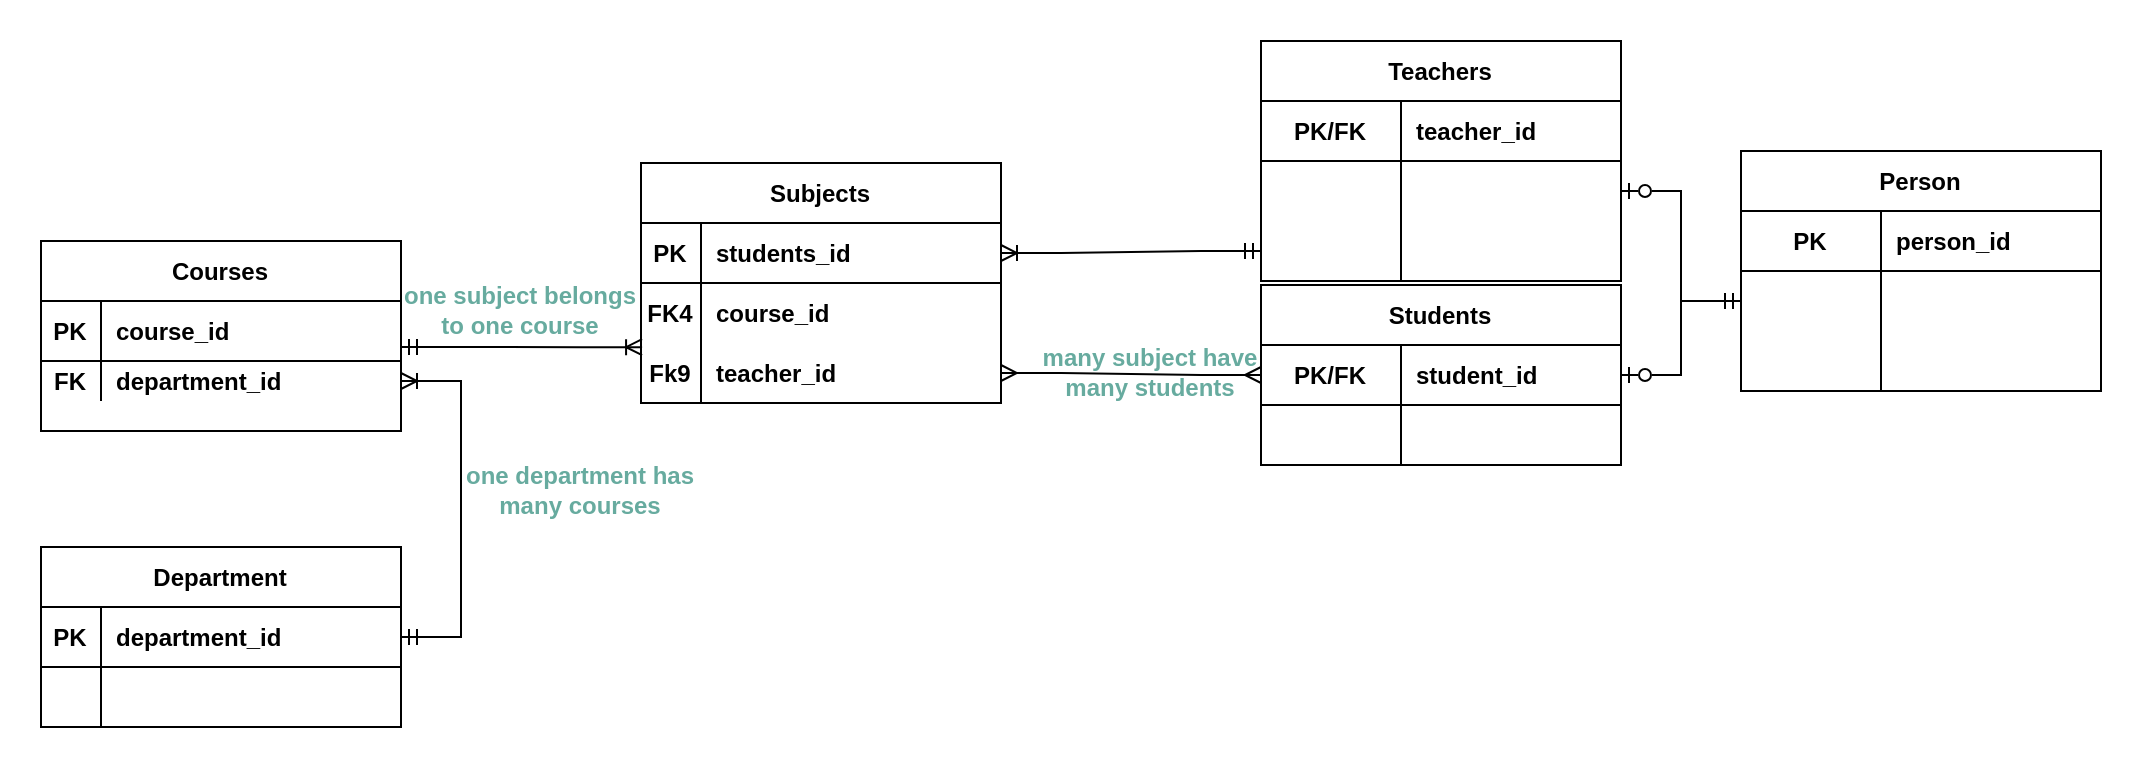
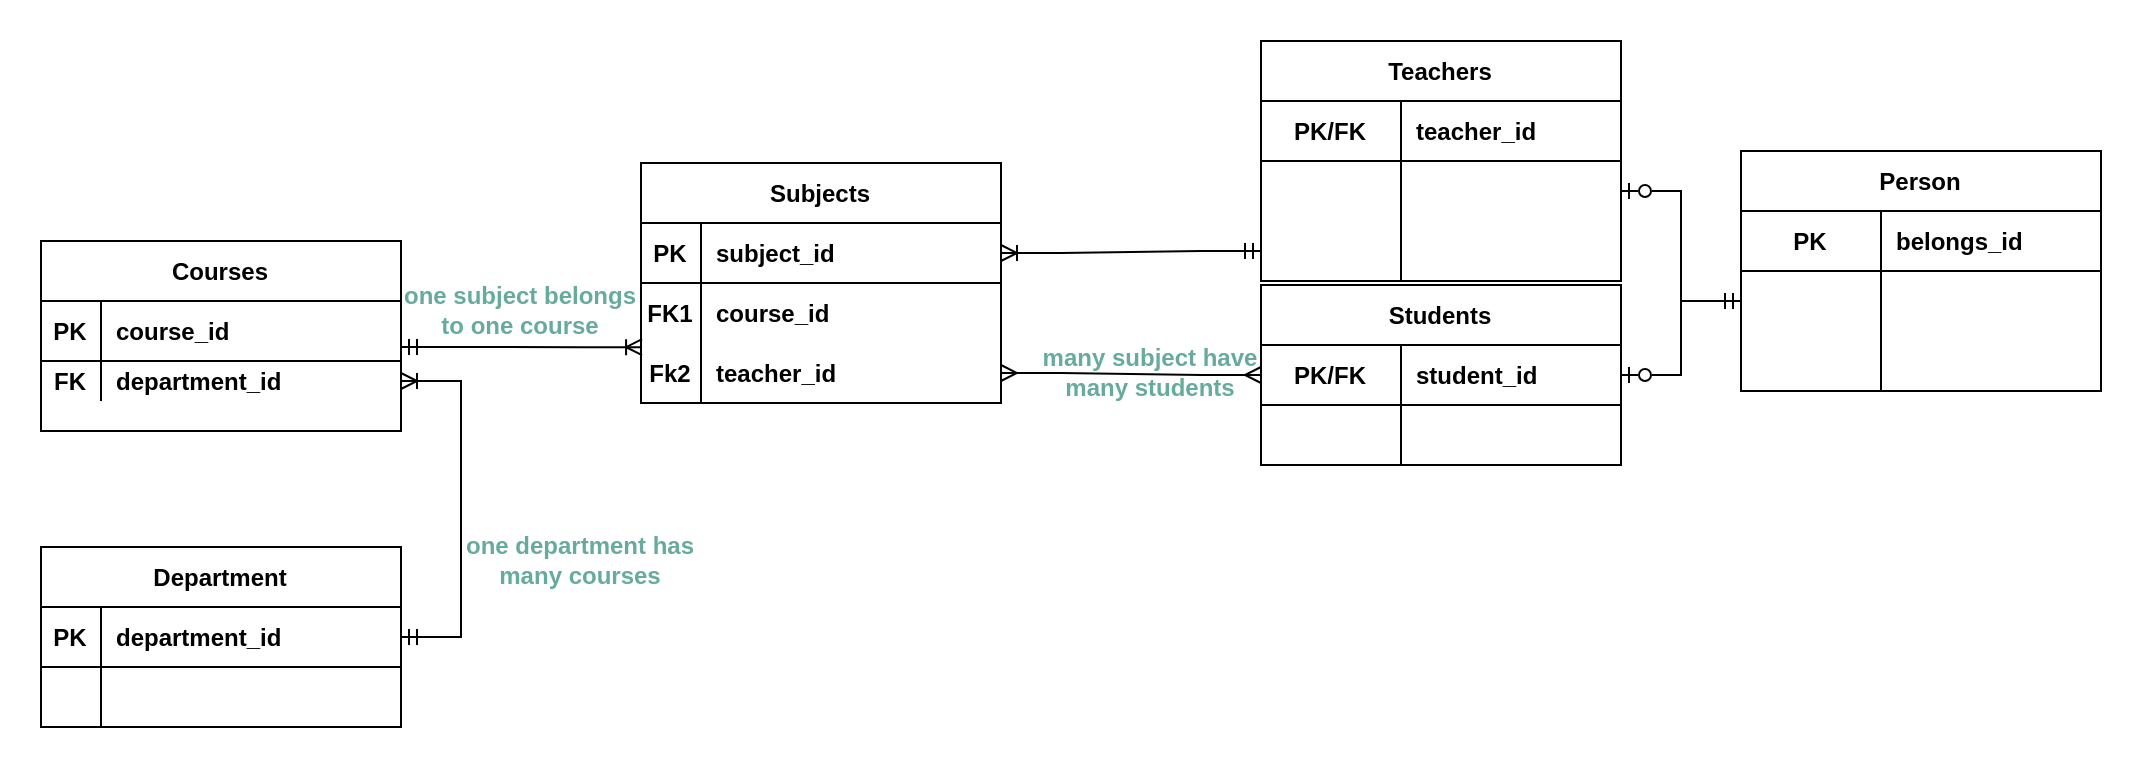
node "person_id": label "person_id" -> "belongs_id"
node "students_id": label "students_id" -> "subject_id"
node "FK4": label "FK4" -> "FK1"
node "Fk9": label "Fk9" -> "Fk2"
node "one department has many courses": moved (581, 491) -> (581, 561)
